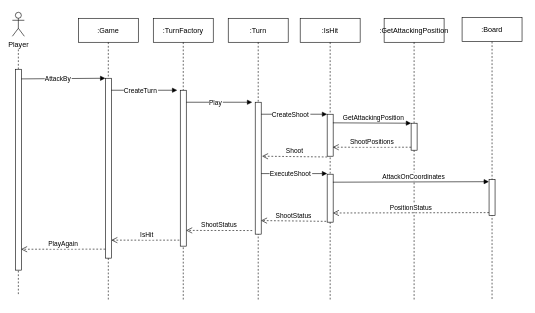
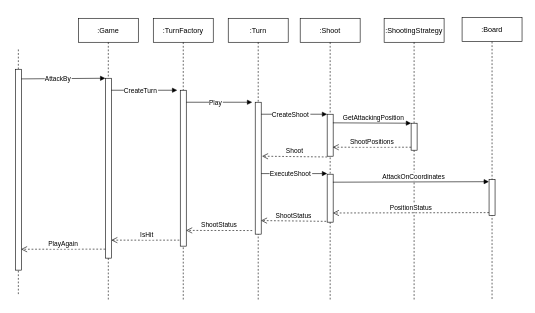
node "Player": removed
node ":IsHit": label ":IsHit" -> ":Shoot"
node ":GetAttackingPosition": label ":GetAttackingPosition" -> ":ShootingStrategy"
